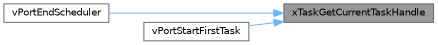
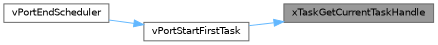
edge "vPortEndScheduler" -> "xTaskGetCurrentTaskHandle": now "vPortEndScheduler" -> "vPortStartFirstTask"
